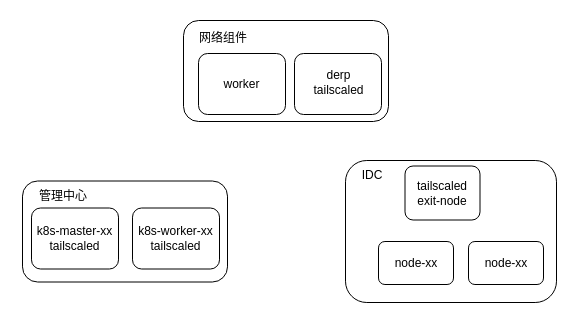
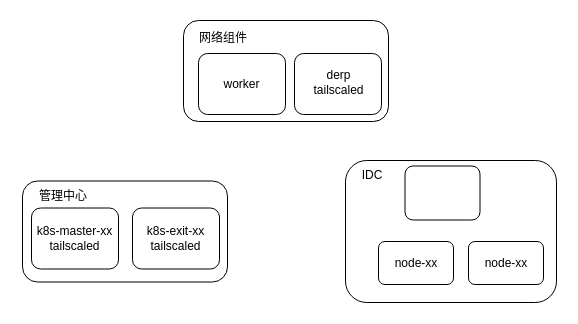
node "tailscaled exit-node": removed
node "k8s-worker-xx tailscaled": label "k8s-worker-xx tailscaled" -> "k8s-exit-xx tailscaled"
